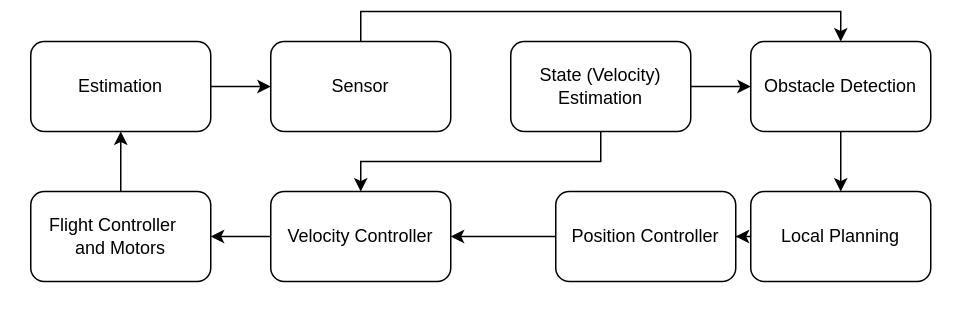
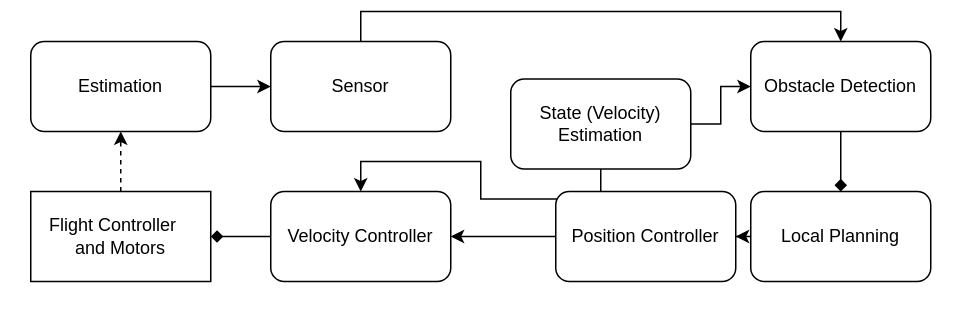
node "State (Velocity) Estimation": moved (601, 86) -> (601, 124)
edge "Flight Controller and Motors" -> "Estimation": style solid -> dashed
edge "Obstacle Detection" -> "Local Planning": arrowhead classic -> diamond
node "Flight Controller and Motors": shape rounded rectangle -> rectangle
edge "Velocity Controller" -> "Flight Controller and Motors": arrowhead classic -> diamond
